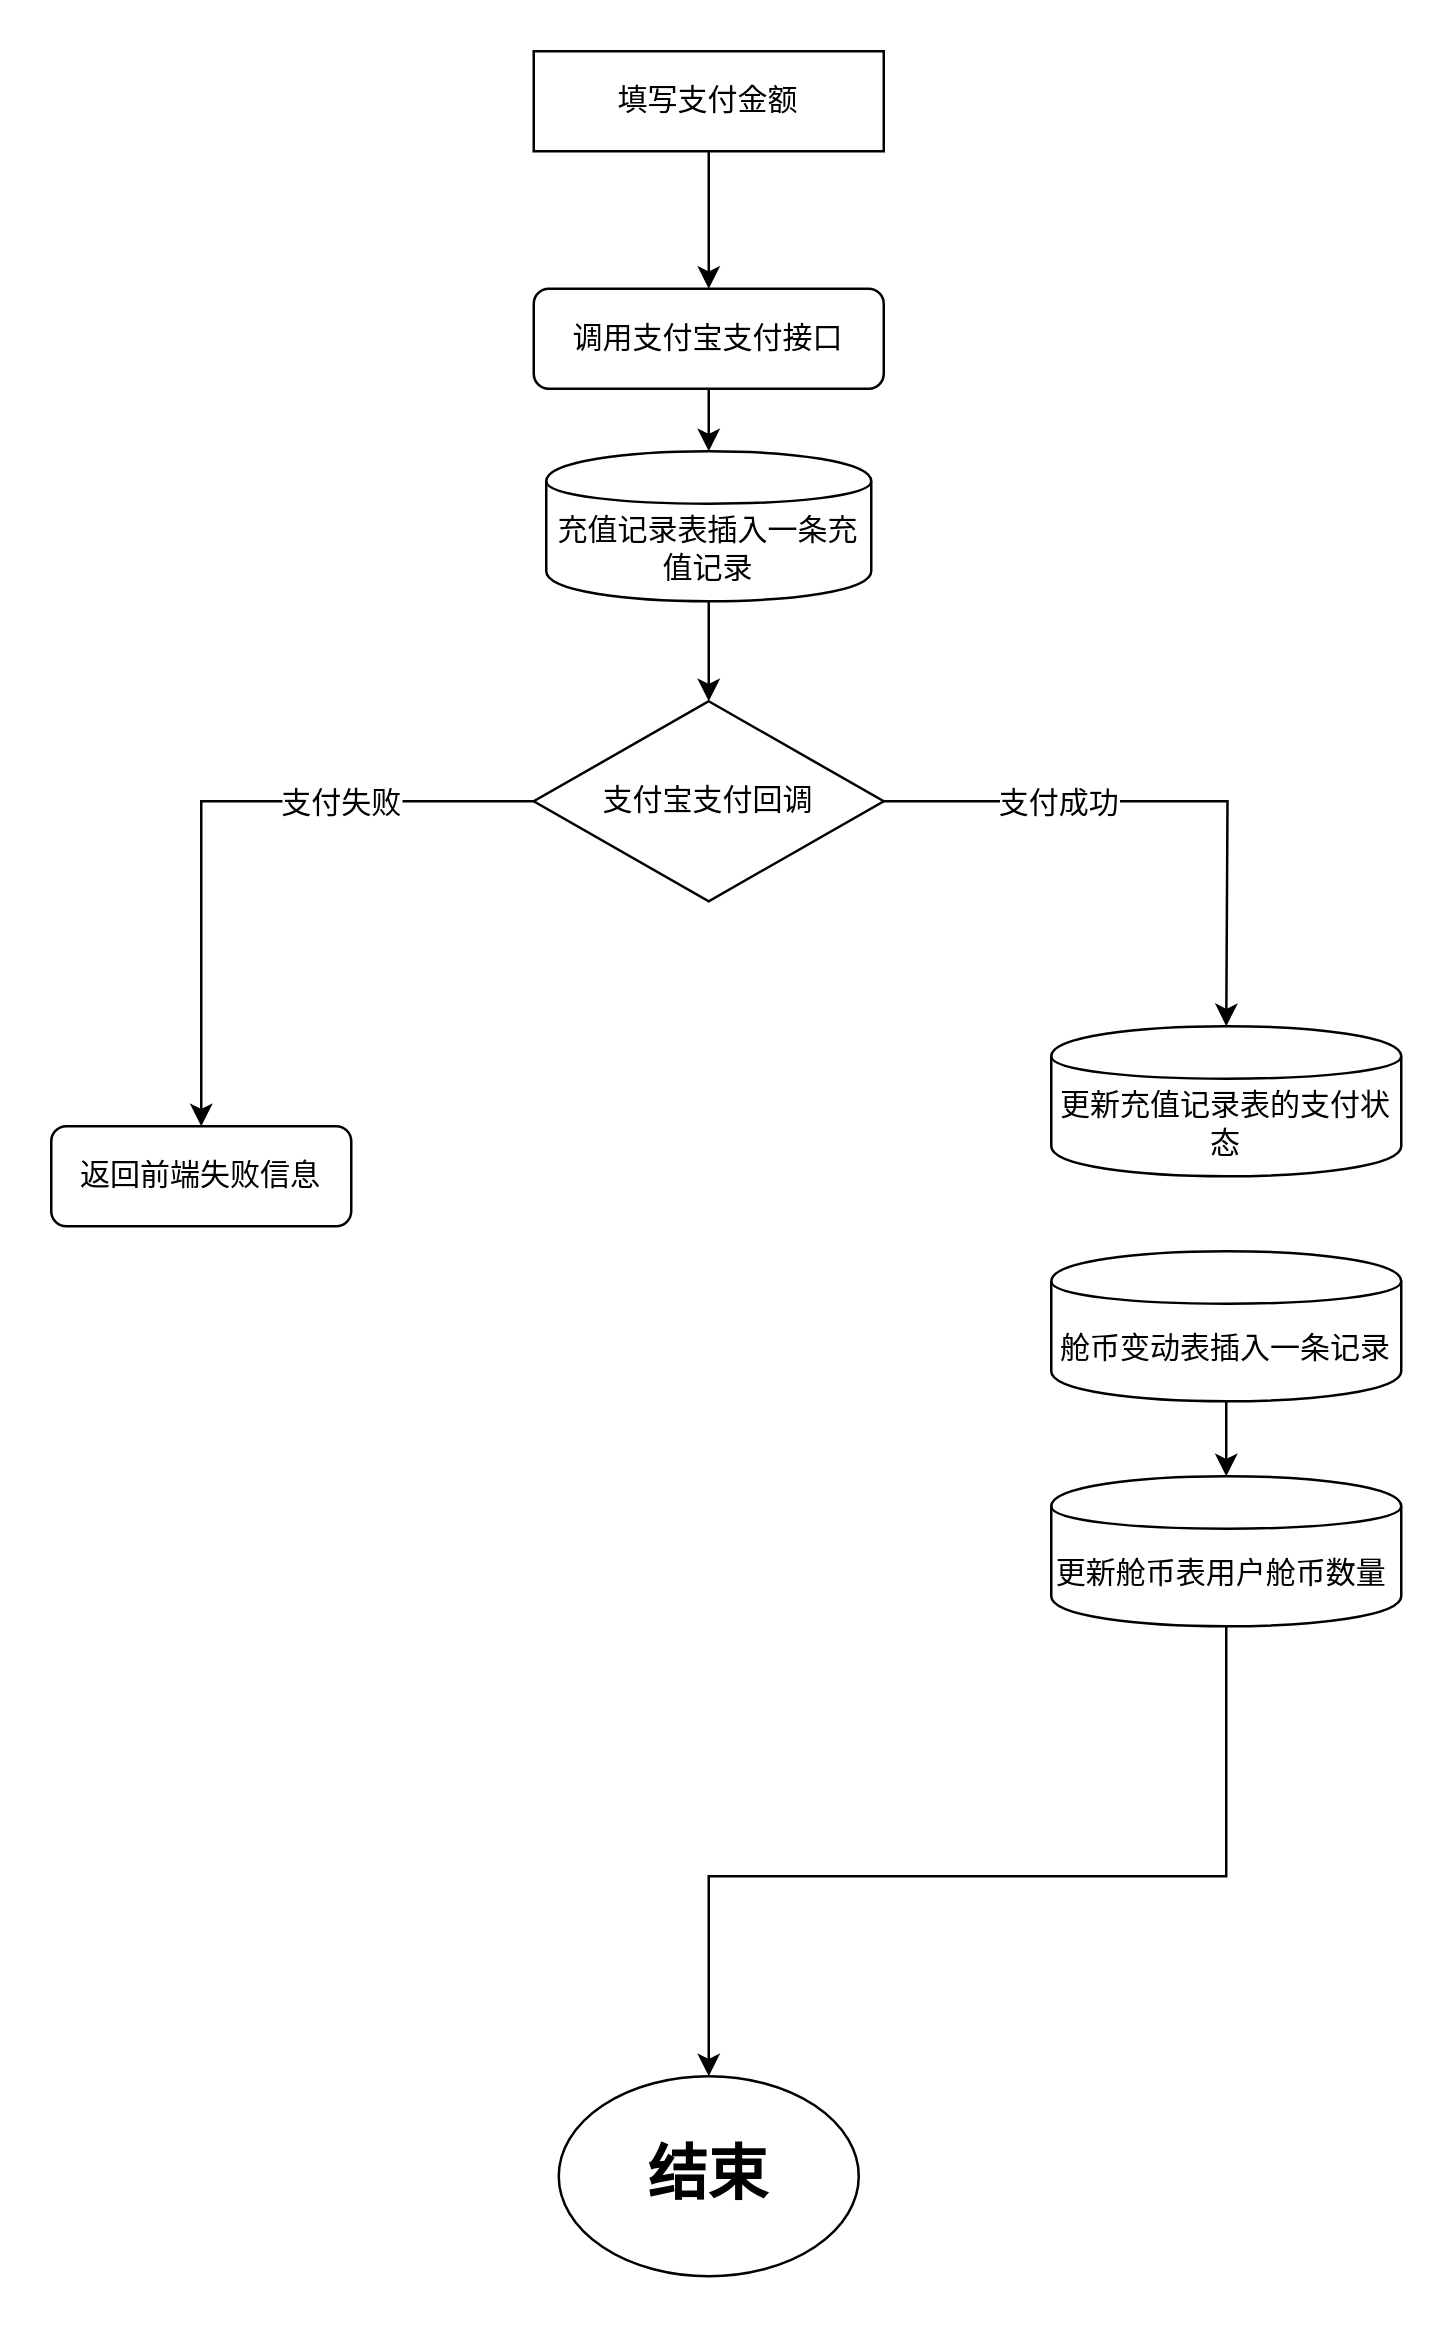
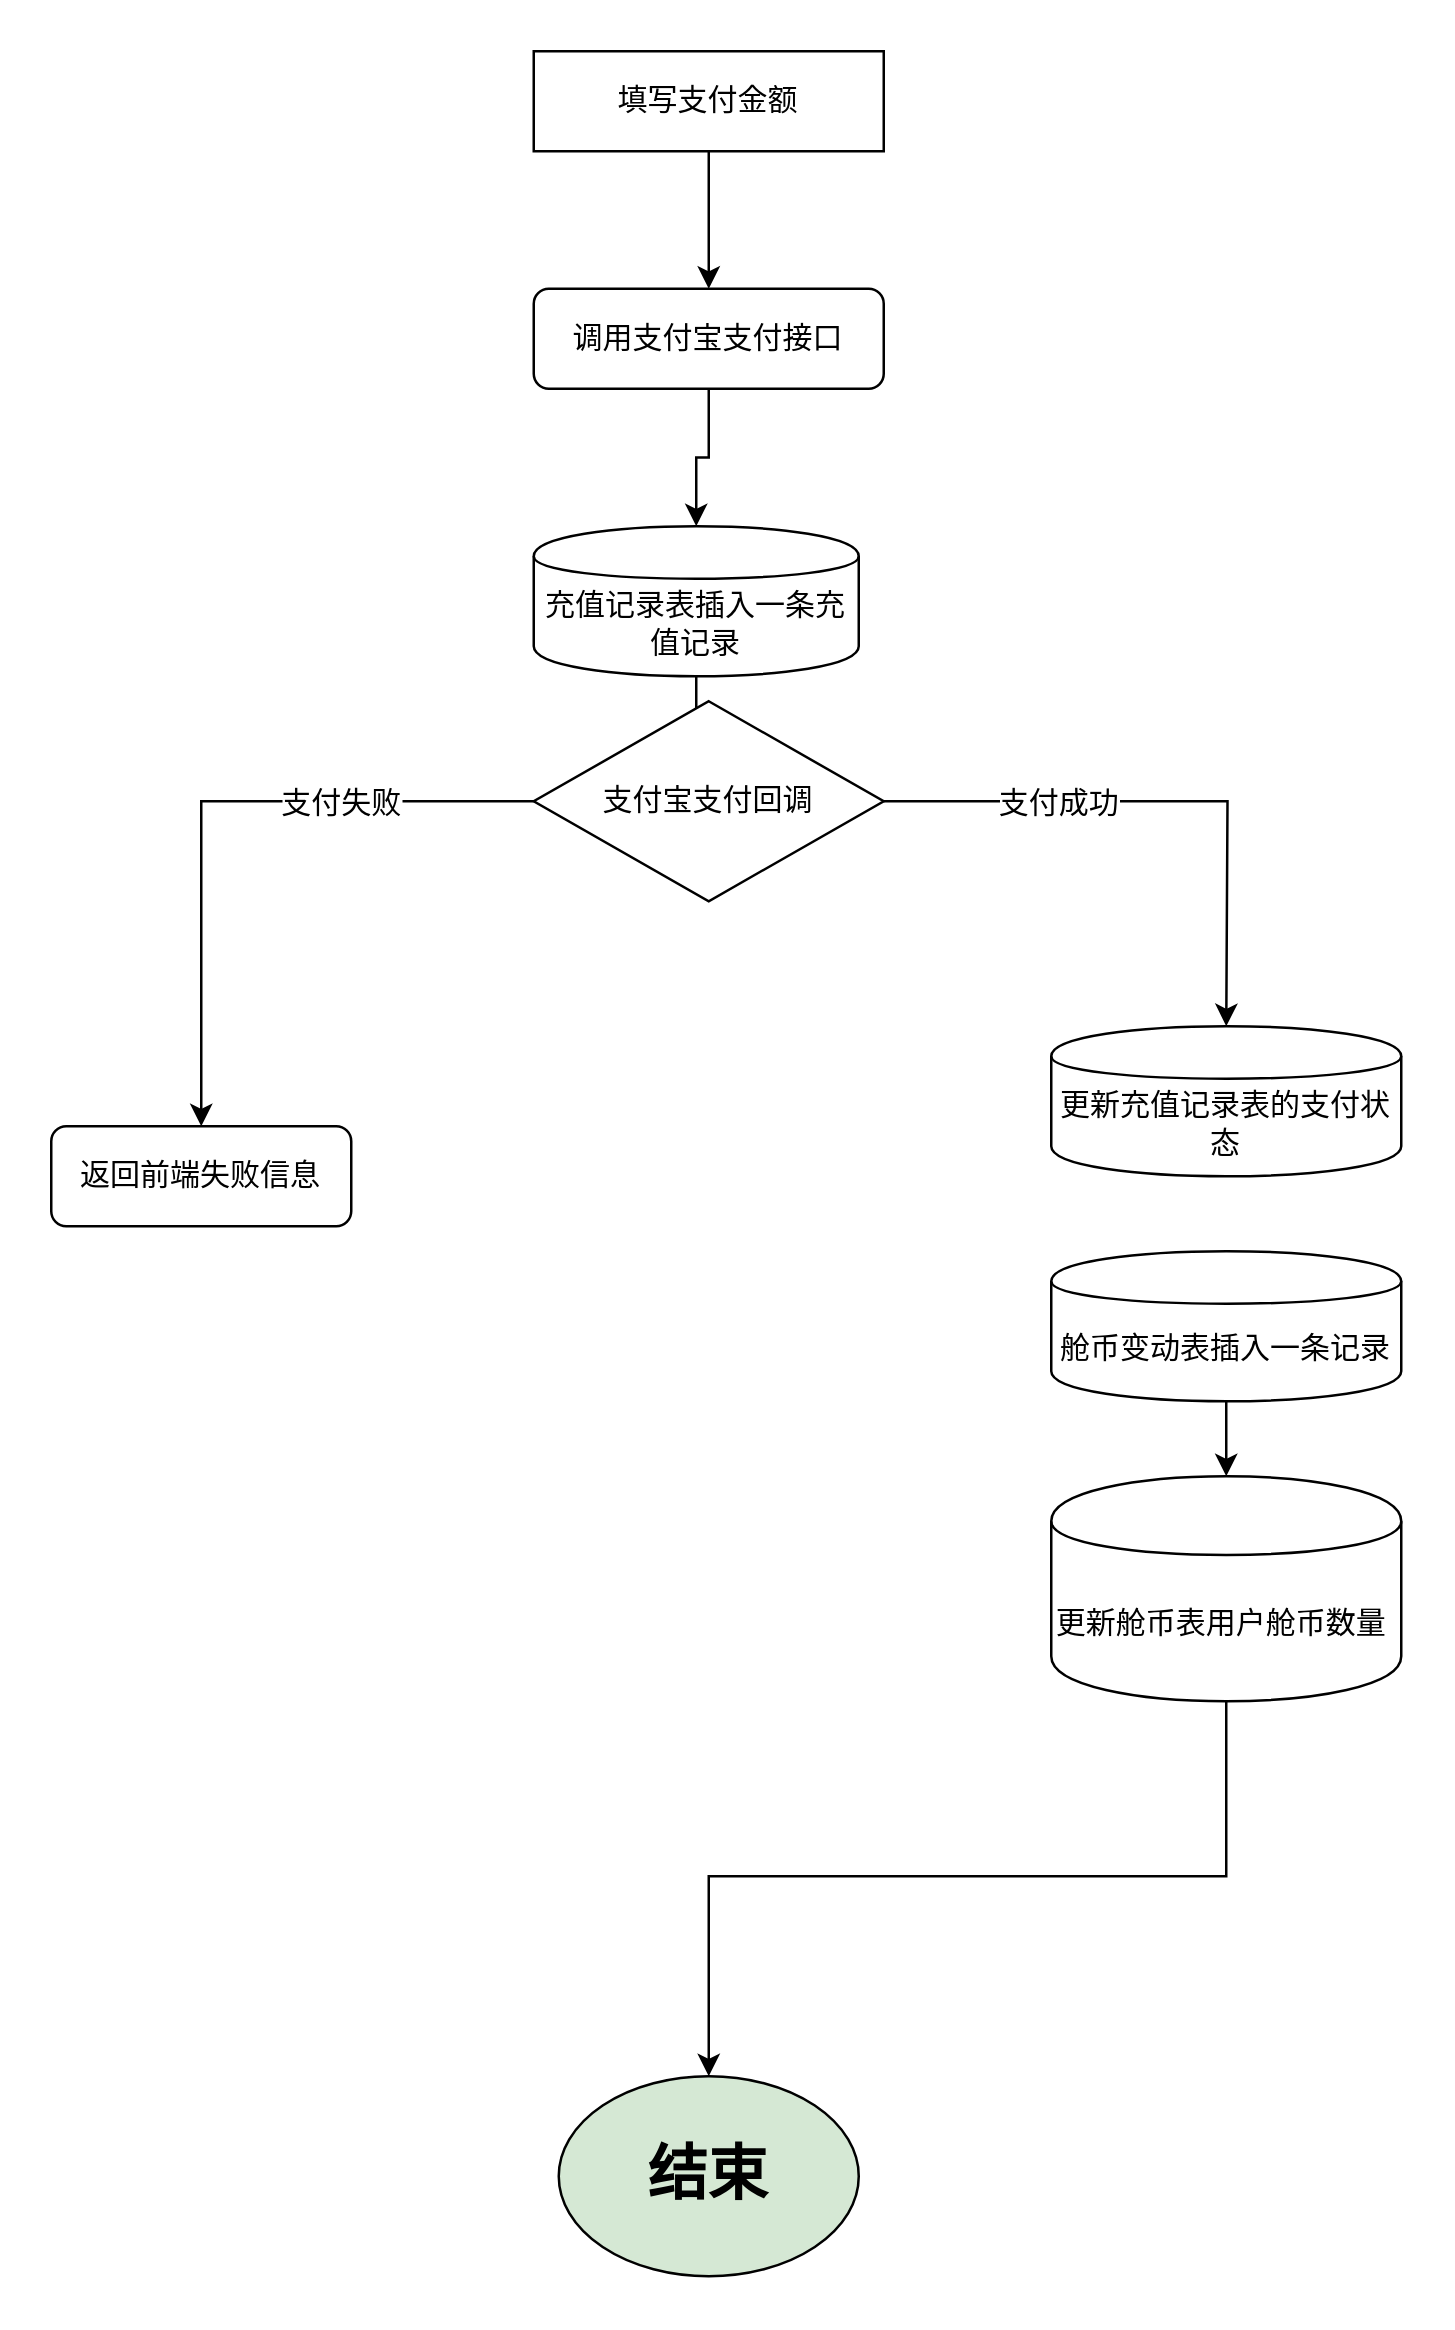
node "充值记录表插入一条充值记录": moved (709, 526) -> (696, 601)
node "更新舱币表用户舱币数量": size 350x150 -> 350x225
node "结束": fillcolor #ffffff -> #d5e8d4
